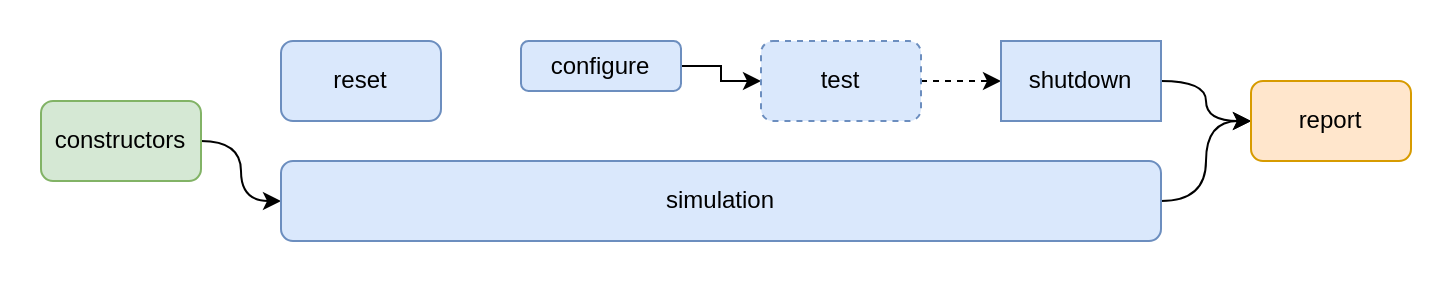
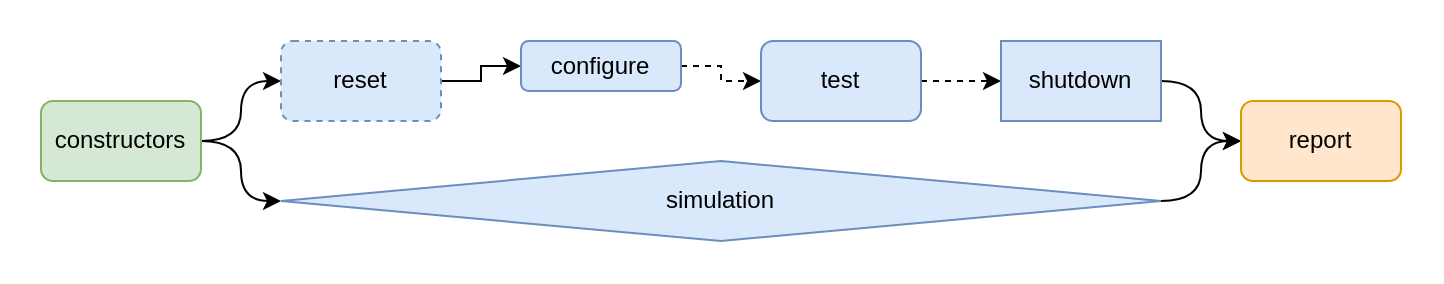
edge "configure" -> "test": style solid -> dashed
edge "reset" -> "configure": added
node "reset": style solid -> dashed
node "test": style dashed -> solid
edge "constructors" -> "reset": added
node "report": moved (1331, 121) -> (1321, 141)
node "simulation": shape rounded rectangle -> diamond
